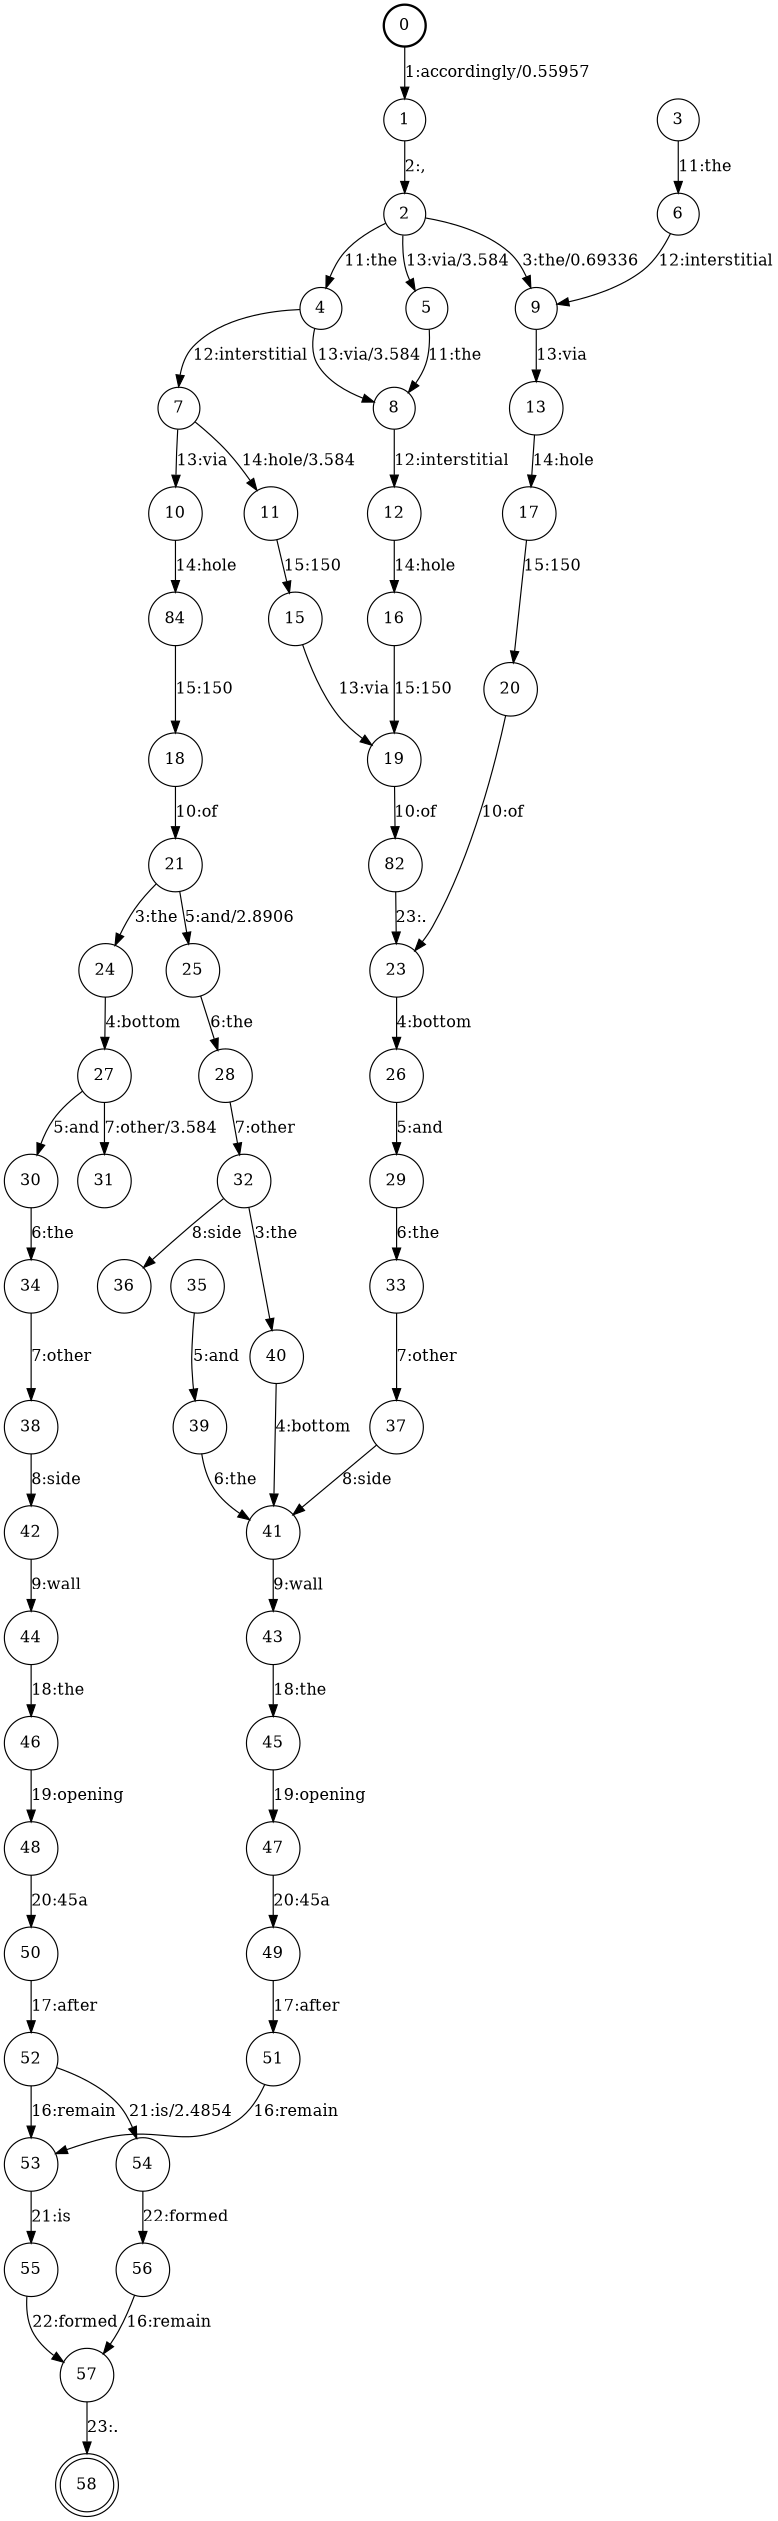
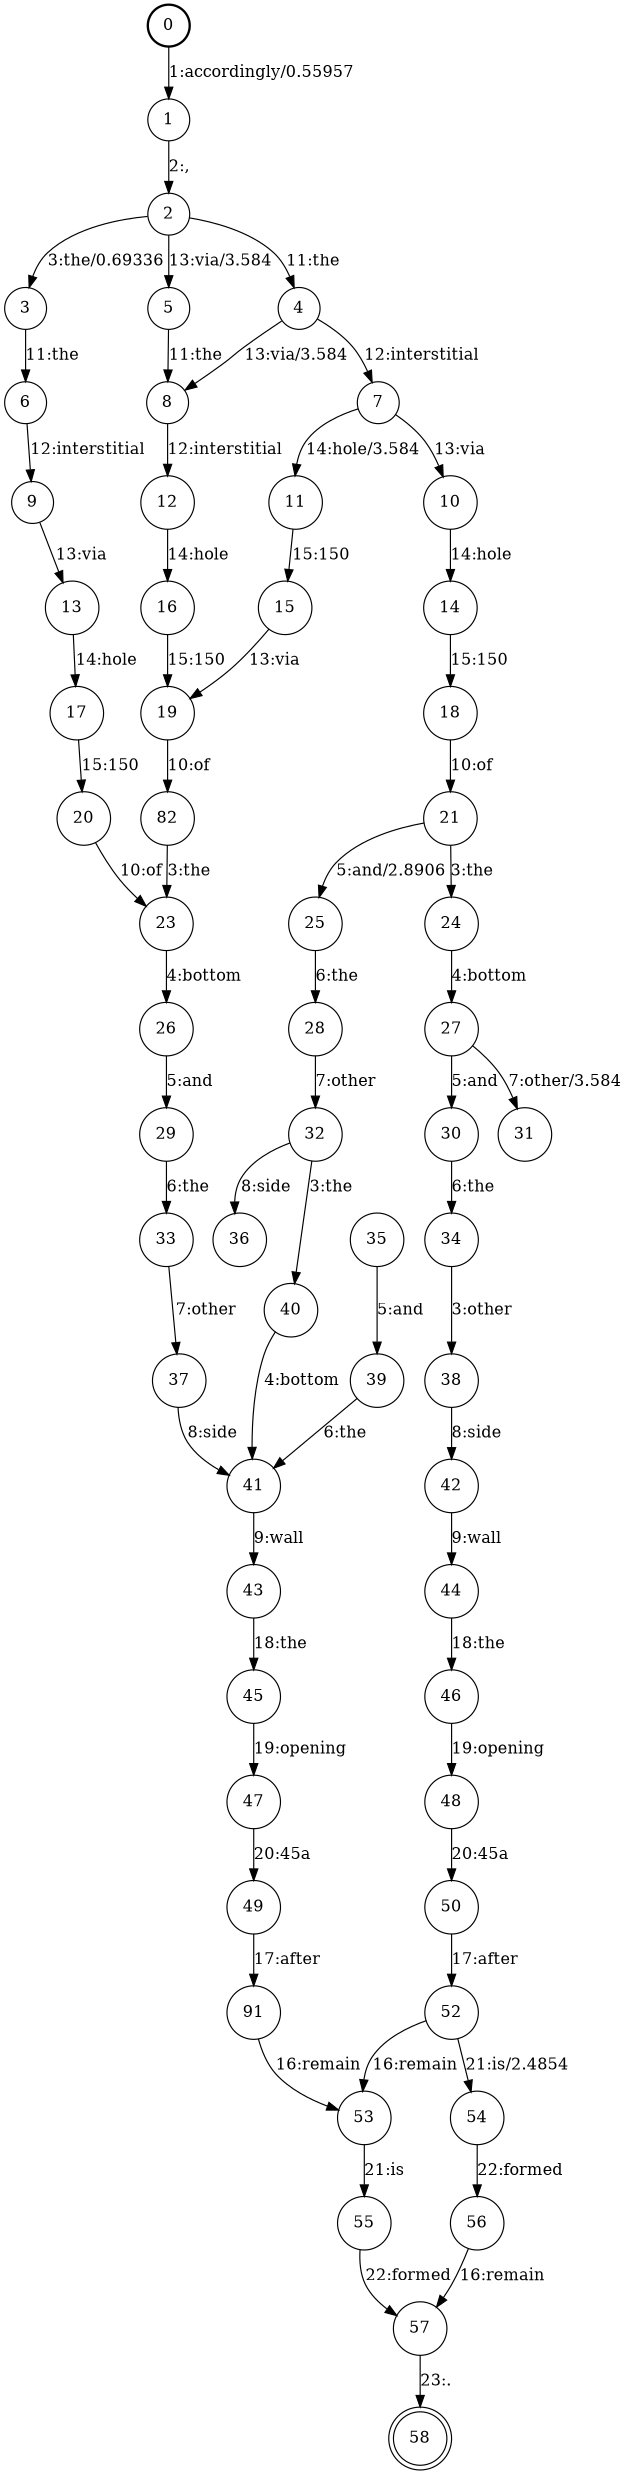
edge "2" -> "9": now "2" -> "3"
node "84": label "84" -> "14"
edge "82" -> "23": label "23:." -> "3:the"
edge "34" -> "38": label "7:other" -> "3:other"
node "51": label "51" -> "91"
